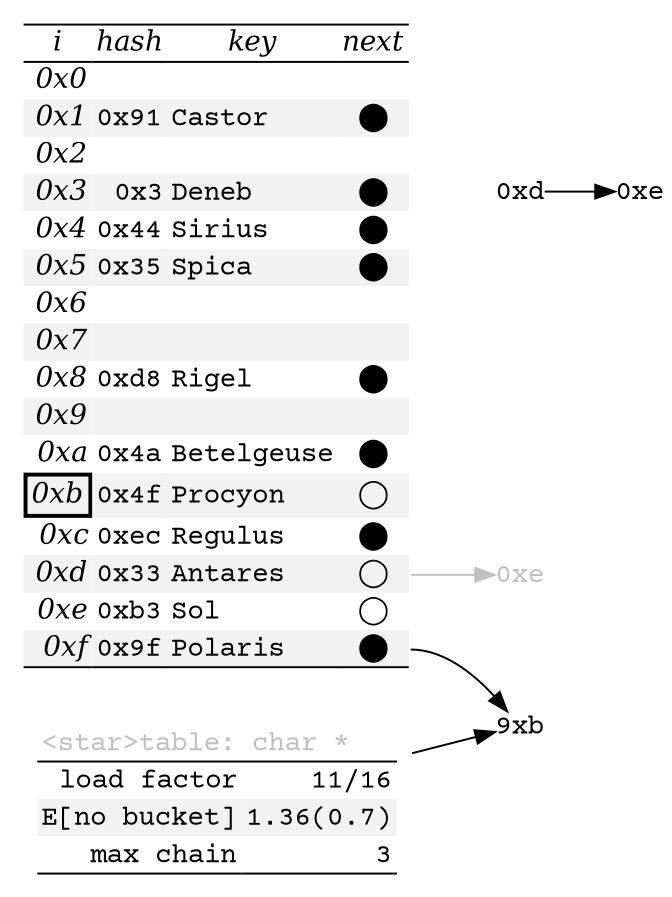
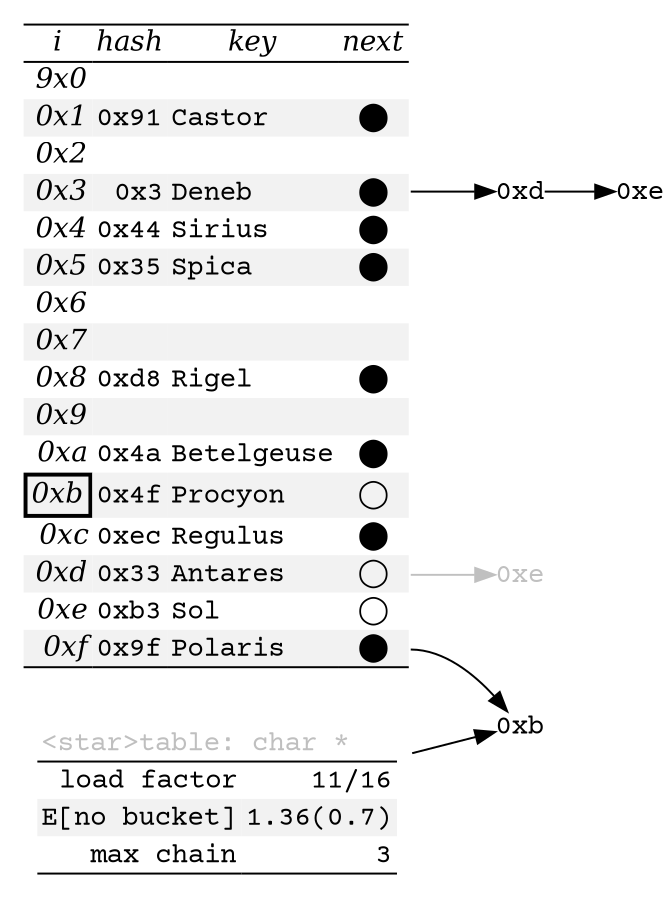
node "i": text "0x0" -> "9x0"
edge "i" -> "0xd": added
node "9xb": label "9xb" -> "0xb"
